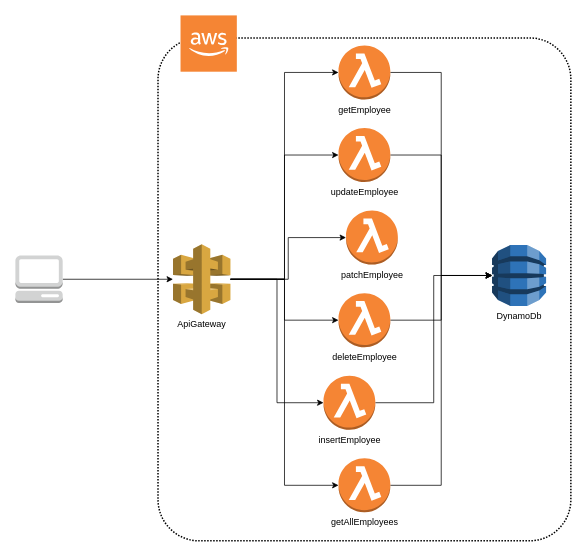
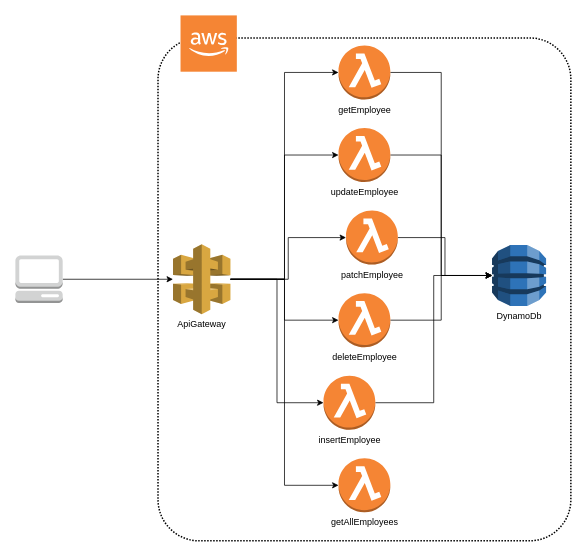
edge "patchEmployee" -> "DynamoDb": added
edge "getAllEmployees" -> "DynamoDb": removed
